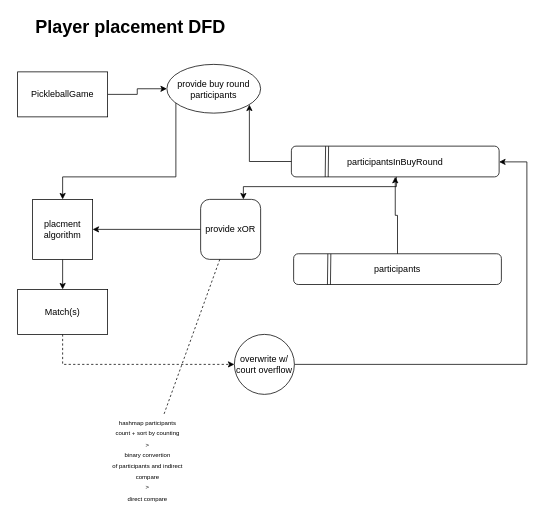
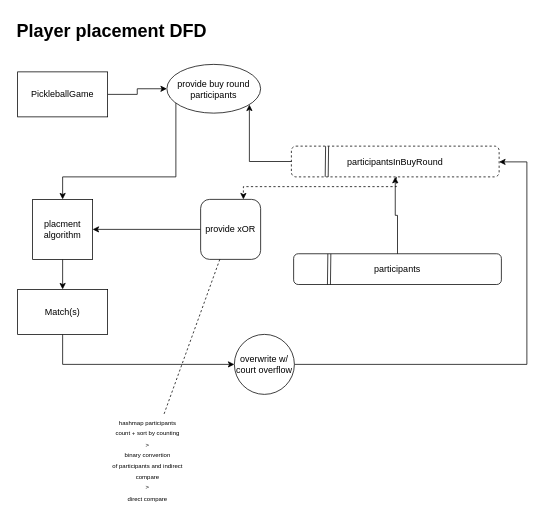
node "Player placement DFD": moved (169, 30) -> (150, 34)
node "participantsInBuyRound": style solid -> dashed
edge "participantsInBuyRound" -> "provide xOR": style solid -> dashed
edge "Match(s)" -> "overwrite w/ court overflow": style dashed -> solid
